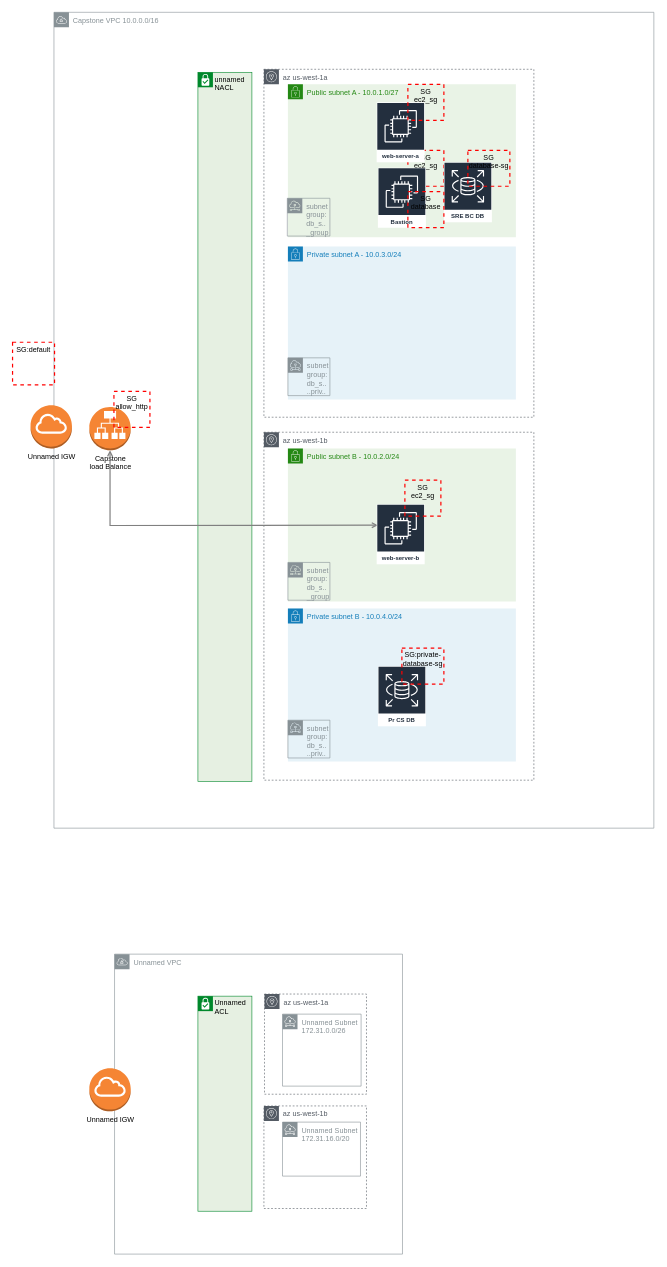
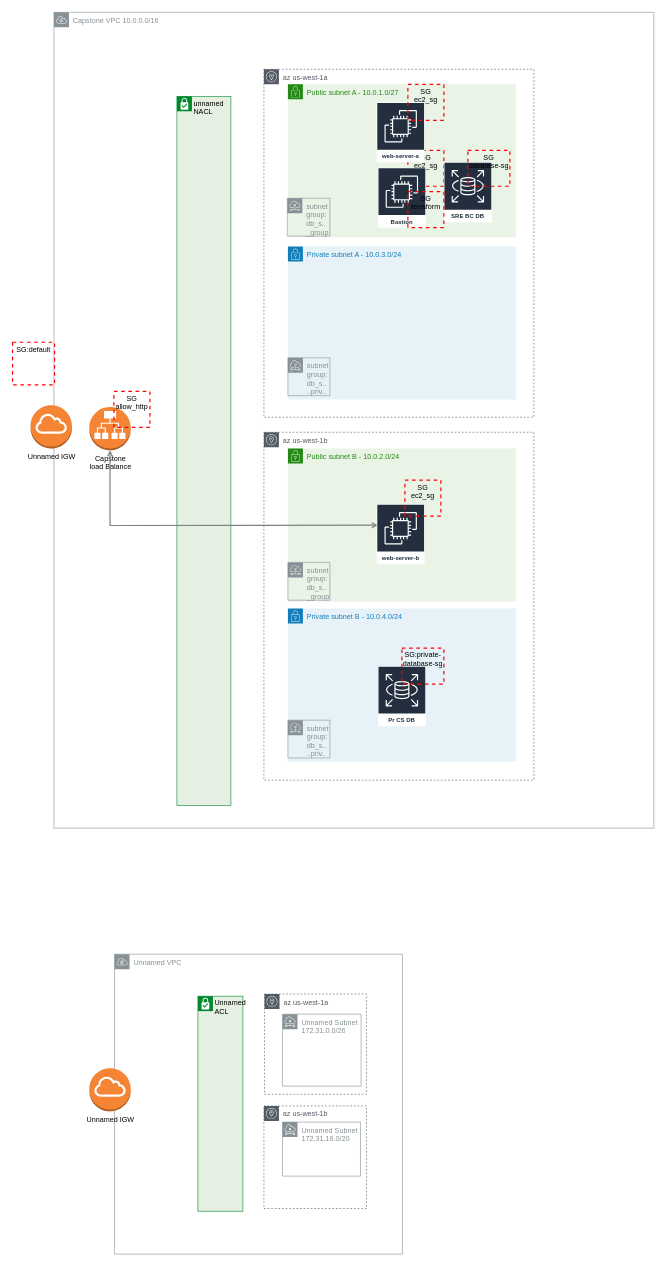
node "SG database": label "SG database" -> "SG terraform"
node "unnamed NACL": moved (225, 427) -> (204, 451)
node "Unnamed ACL": size 54x215 -> 45x215
